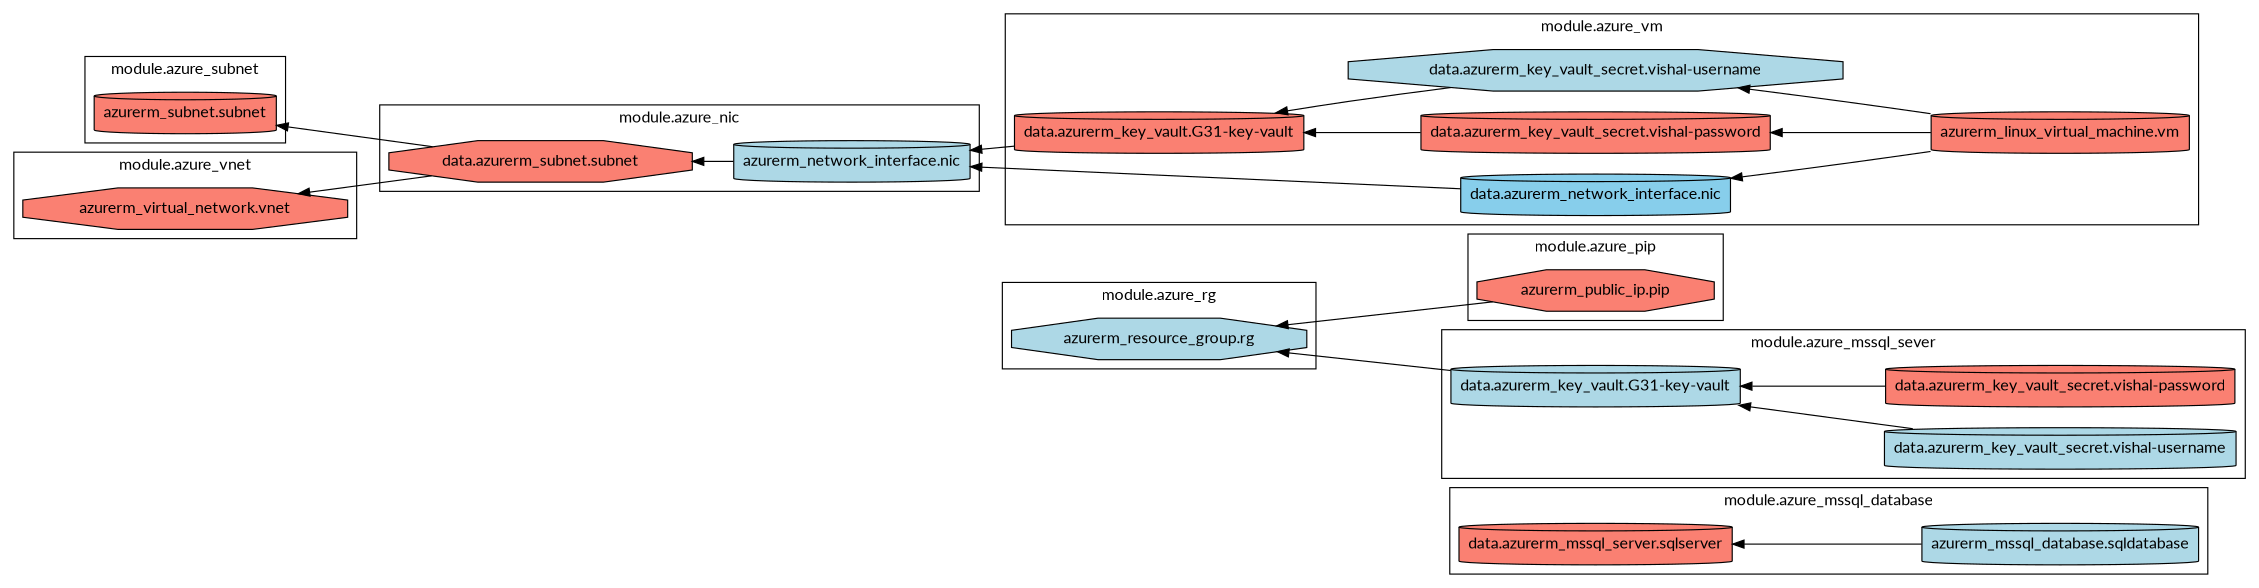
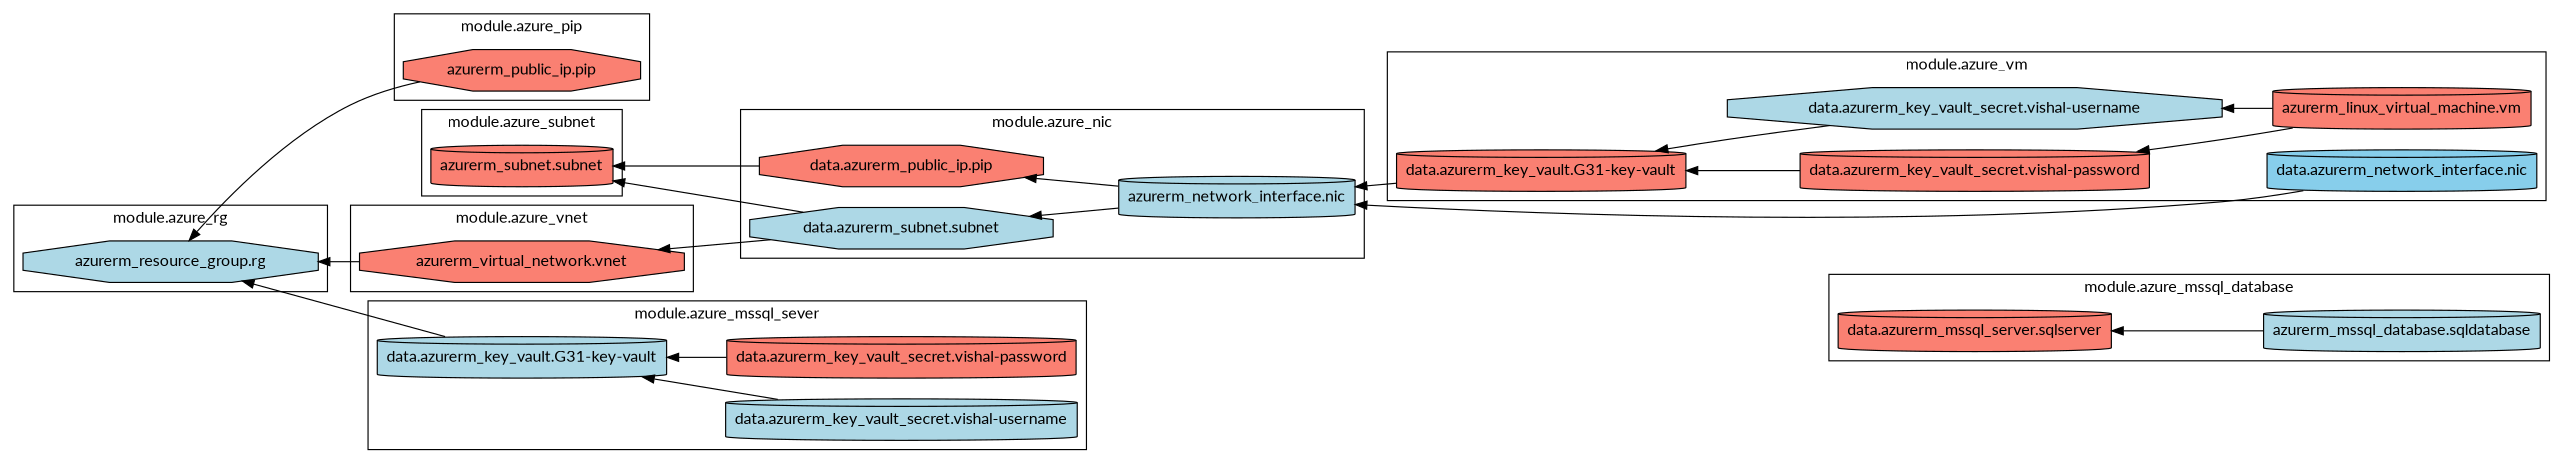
node "data.azurerm_subnet.subnet": fillcolor salmon -> lightblue
edge "azurerm_linux_virtual_machine.vm" -> "data.azurerm_network_interface.nic": removed
node "data.azurerm_public_ip.pip": added
edge "azurerm_virtual_network.vnet" -> "azurerm_resource_group.rg": added
